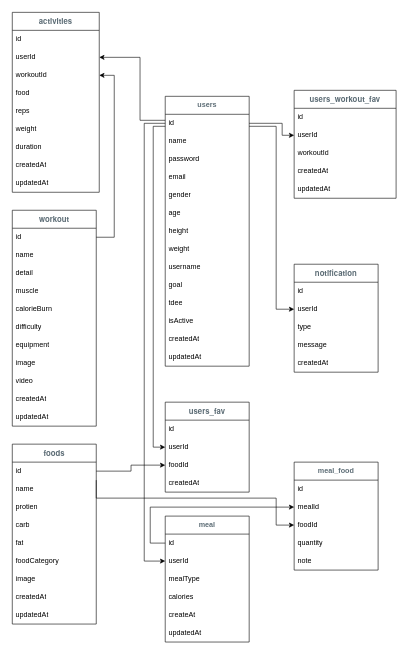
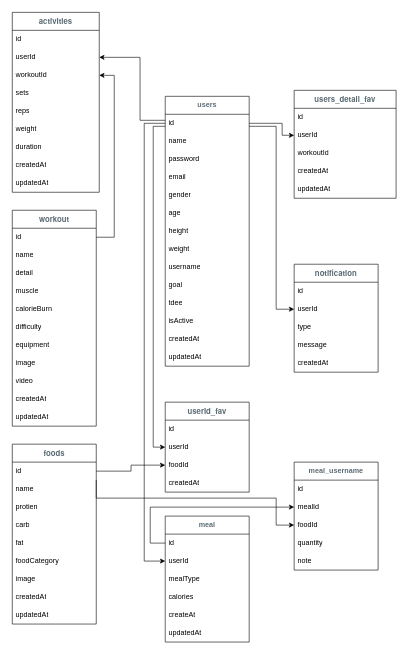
node "food": label "food" -> "sets"
node "users_workout_fav": label "users_workout_fav" -> "users_detail_fav"
node "users_fav": label "users_fav" -> "userId_fav"
node "meal_food": label "meal_food" -> "meal_username"
